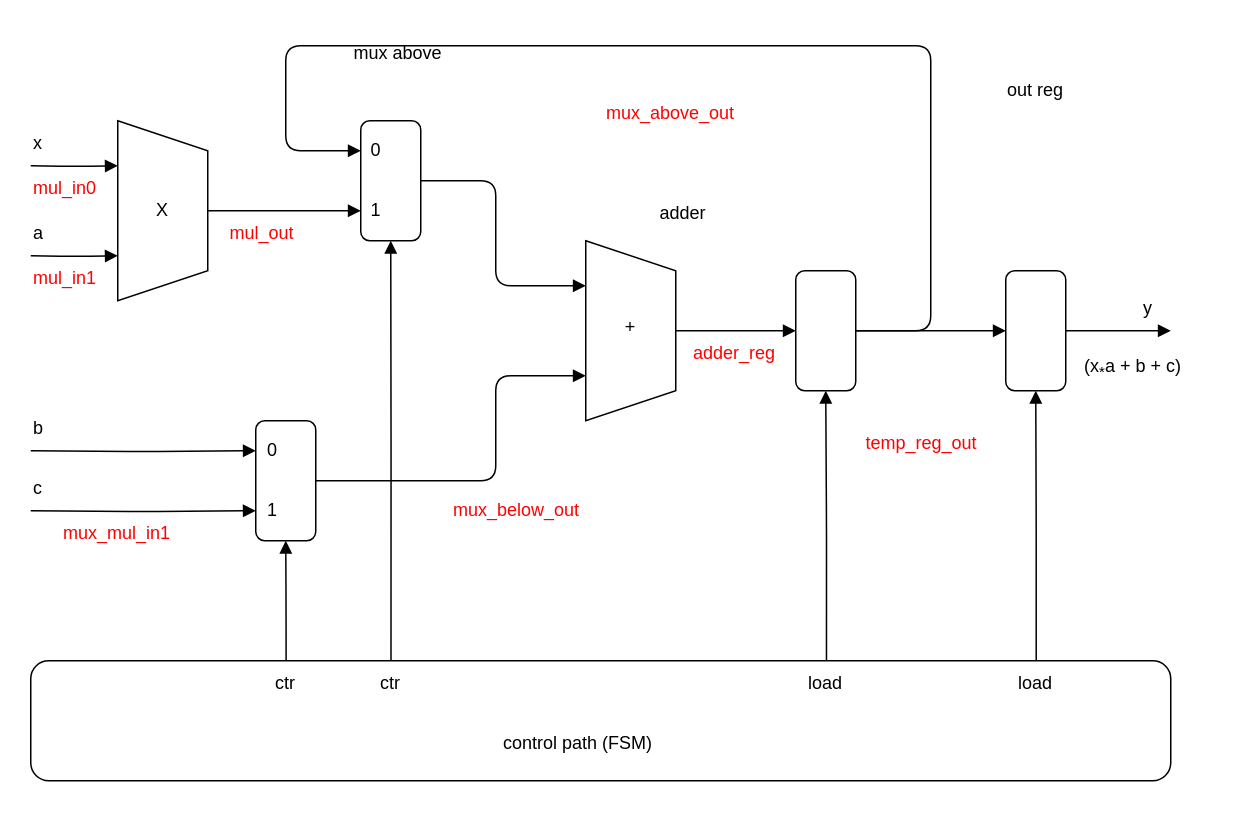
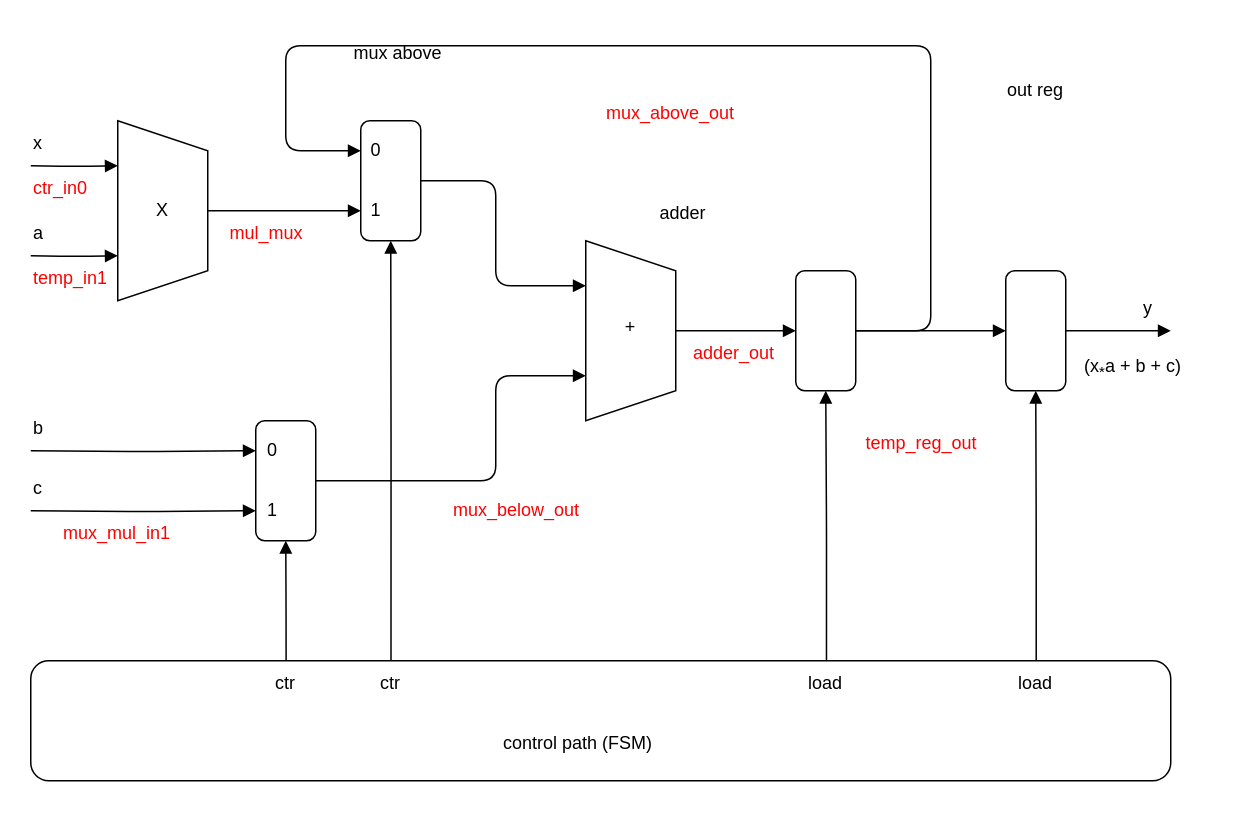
node "mul_in0": label "mul_in0" -> "ctr_in0"
node "mul_out": label "mul_out" -> "mul_mux"
node "mul_in1": label "mul_in1" -> "temp_in1"
node "adder_reg": label "adder_reg" -> "adder_out"
